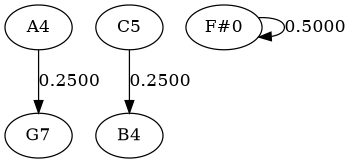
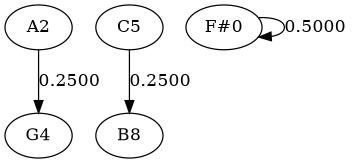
node "A4": label "A4" -> "A2"
node "G7": label "G7" -> "G4"
node "B4": label "B4" -> "B8"
